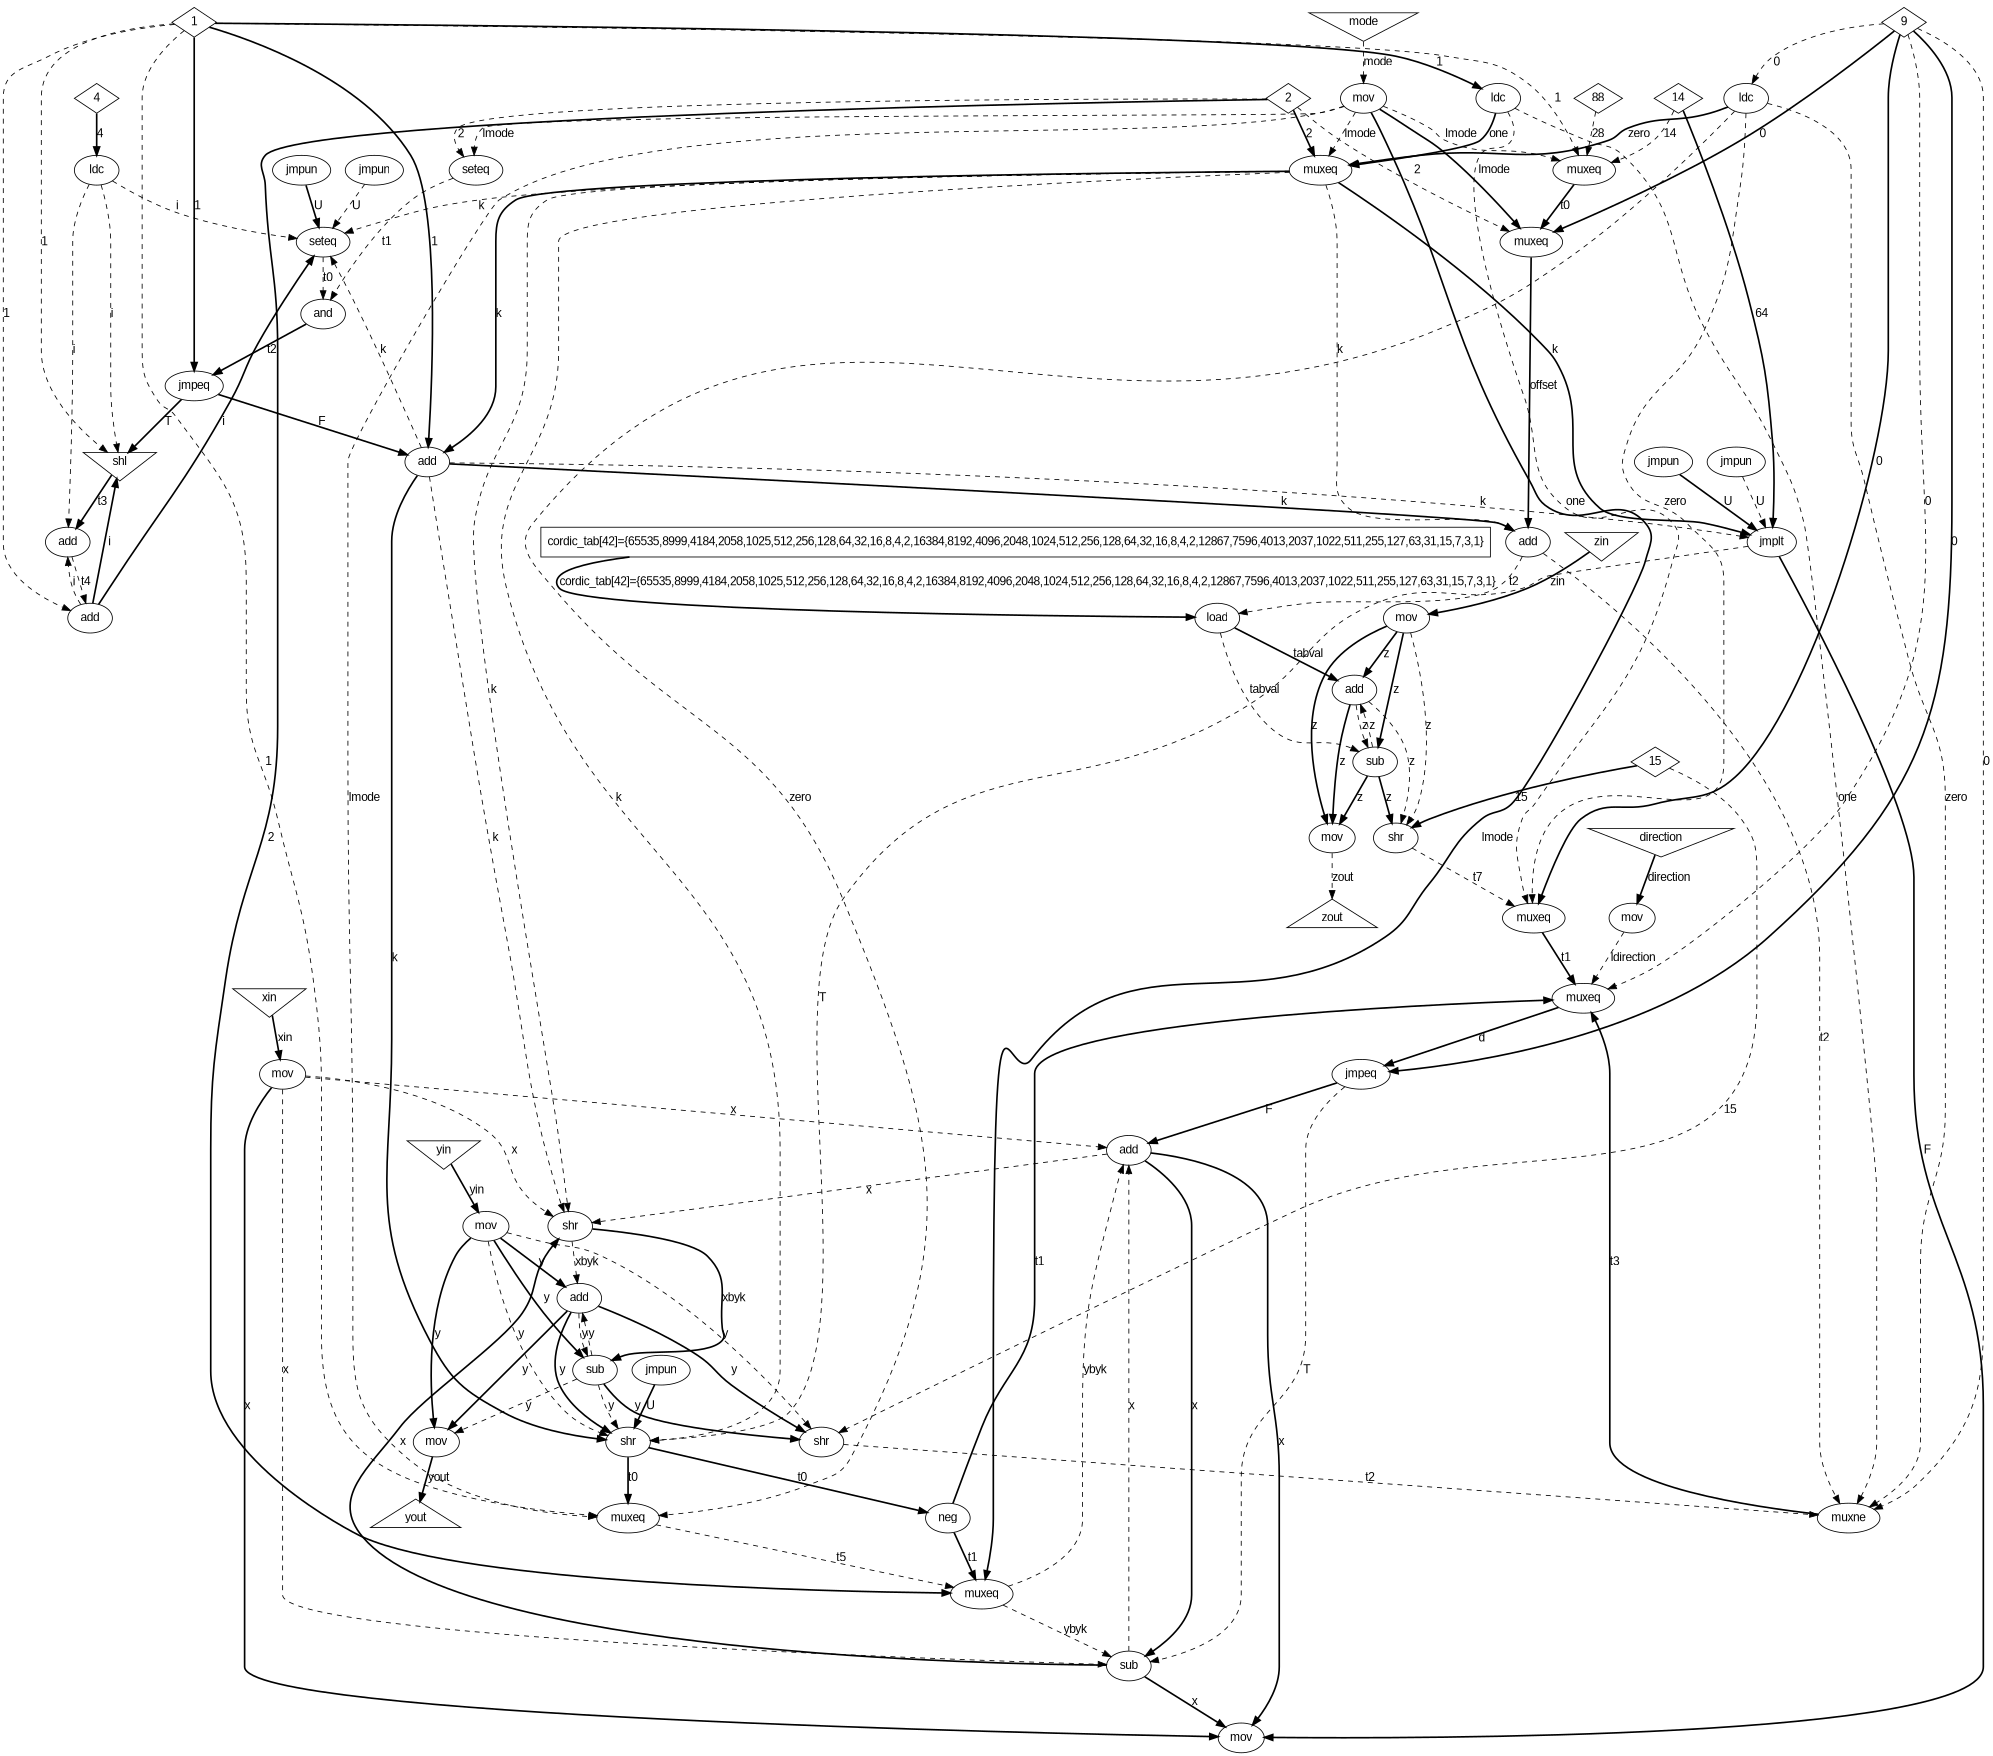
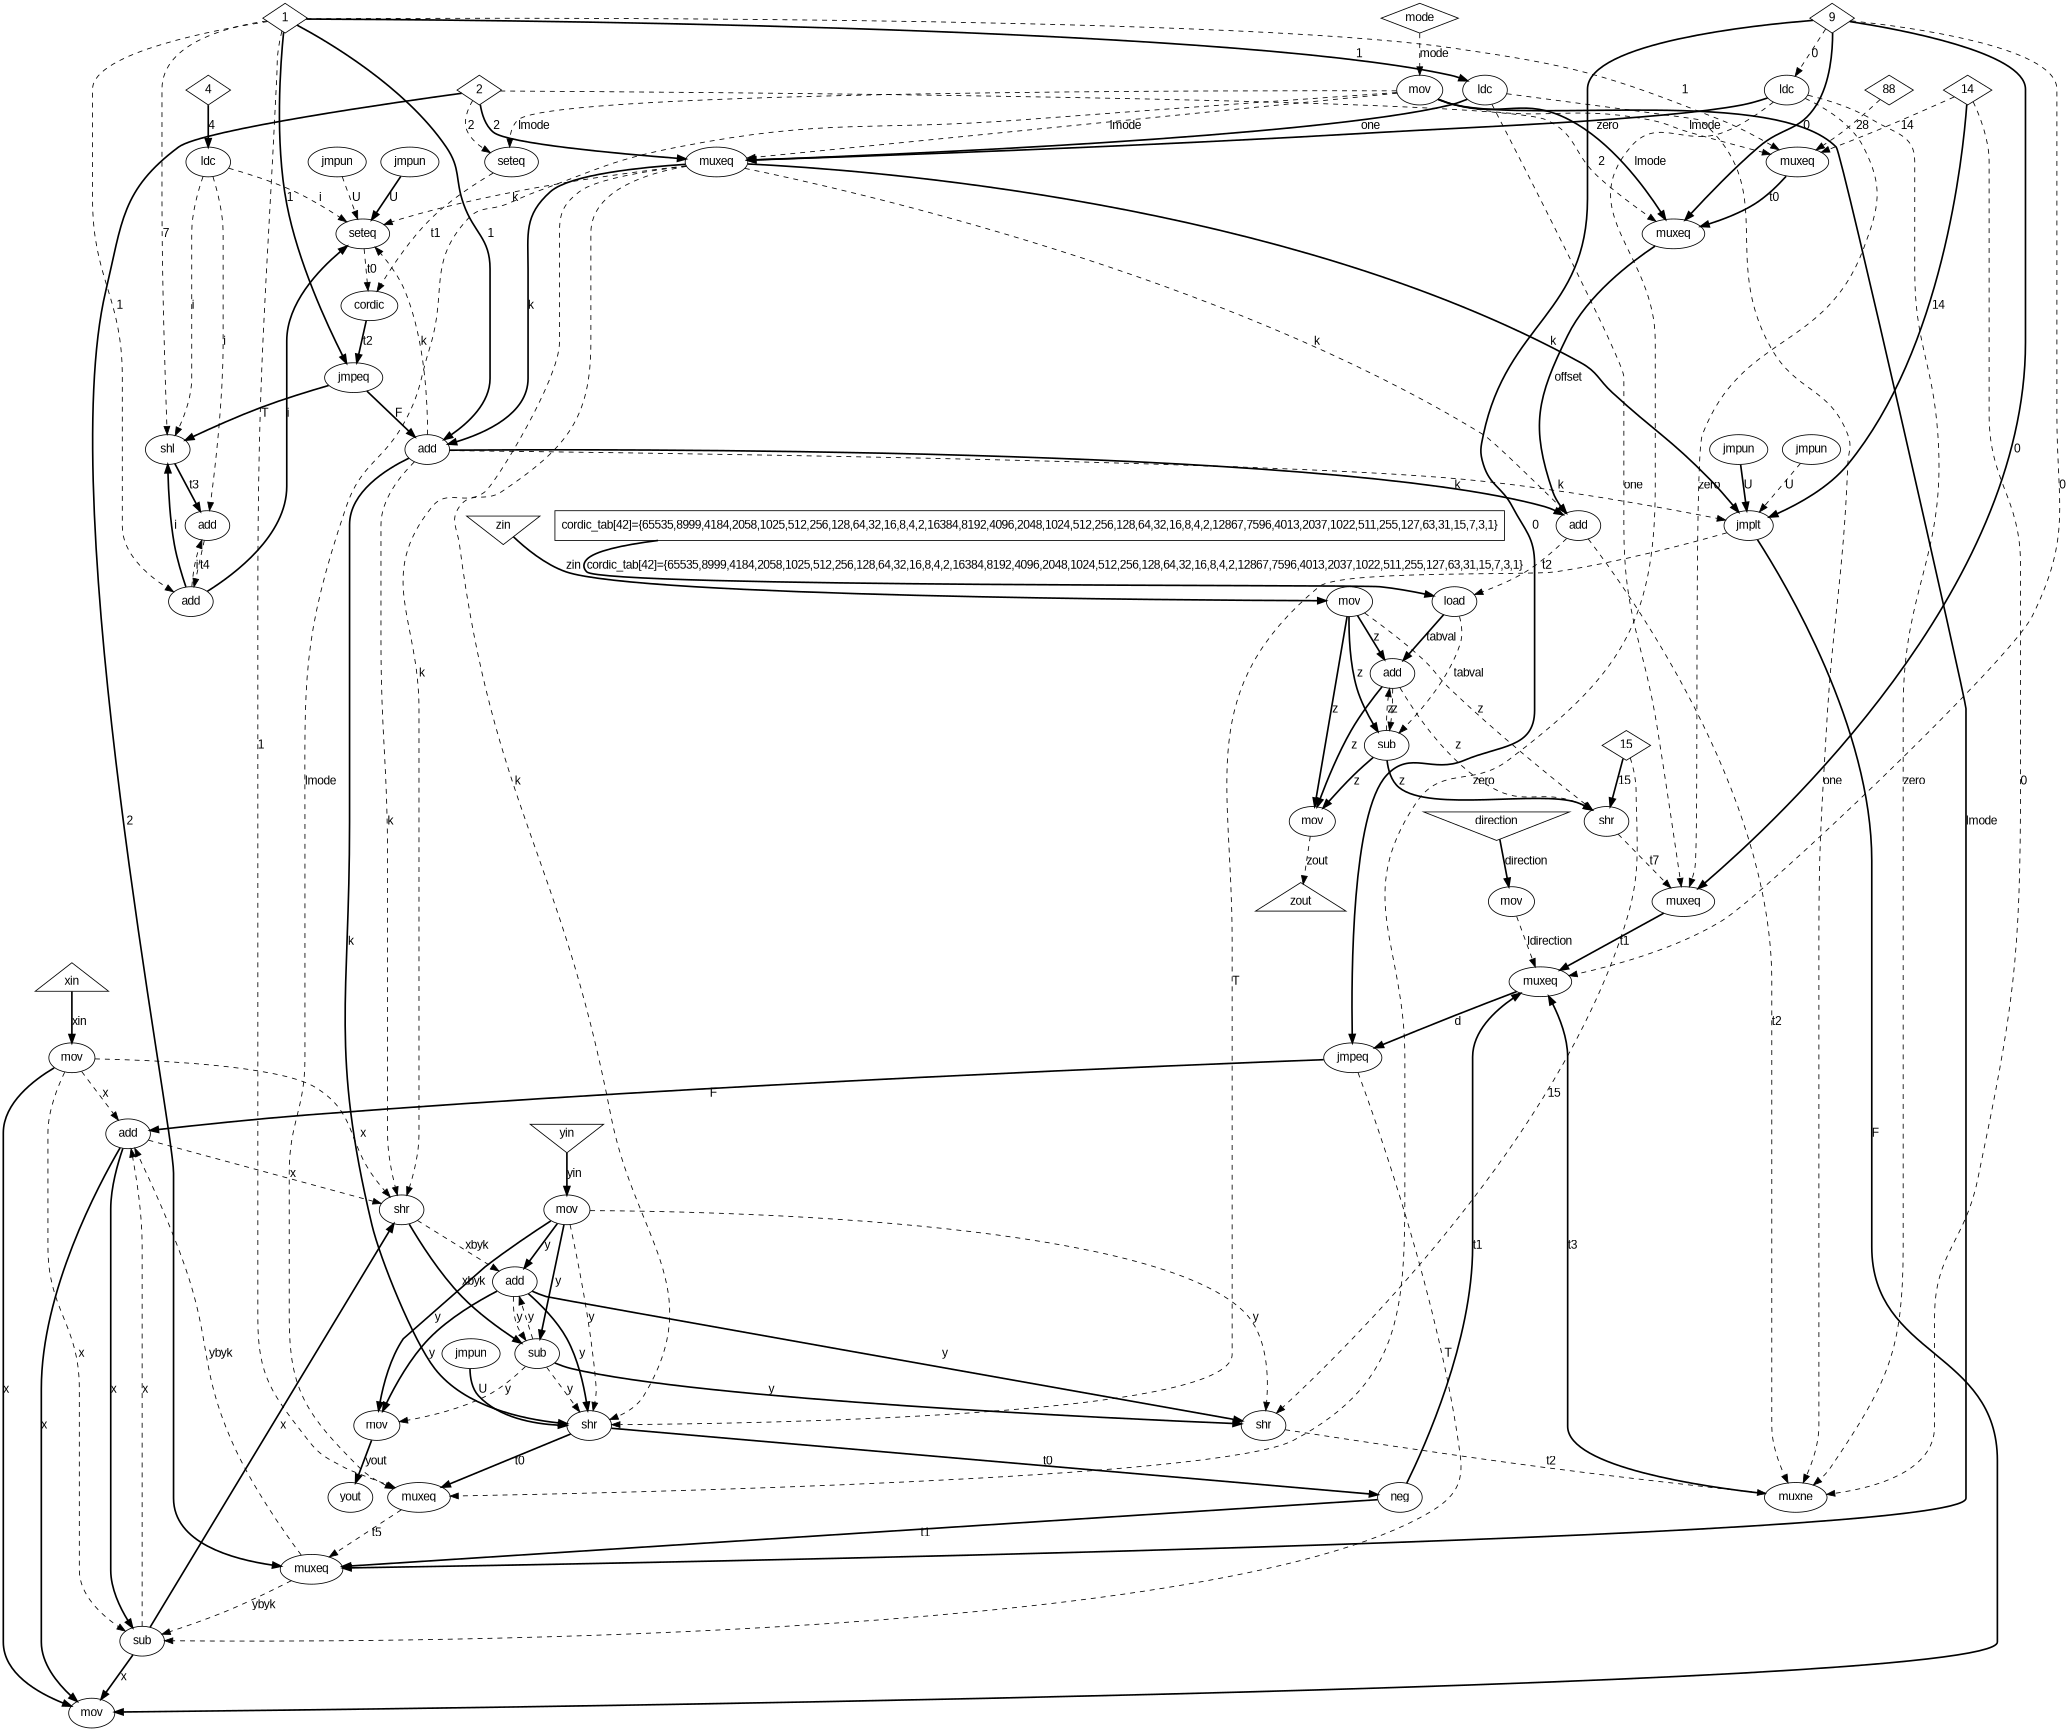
node "mode": shape invtriangle -> diamond
edge "1" -> "shl": label "1" -> "7"
node "and": label "and" -> "cordic"
edge "14" -> "jmplt": label "64" -> "14"
node "shl": shape invtriangle -> ellipse
edge "9" -> "muxne": now "14" -> "muxne"
node "xin": shape invtriangle -> triangle
node "yout": shape triangle -> ellipse
